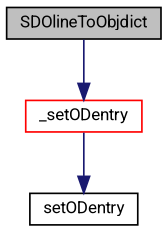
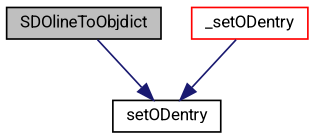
edge "SDOlineToObjdict" -> "_setODentry": now "SDOlineToObjdict" -> "setODentry"
